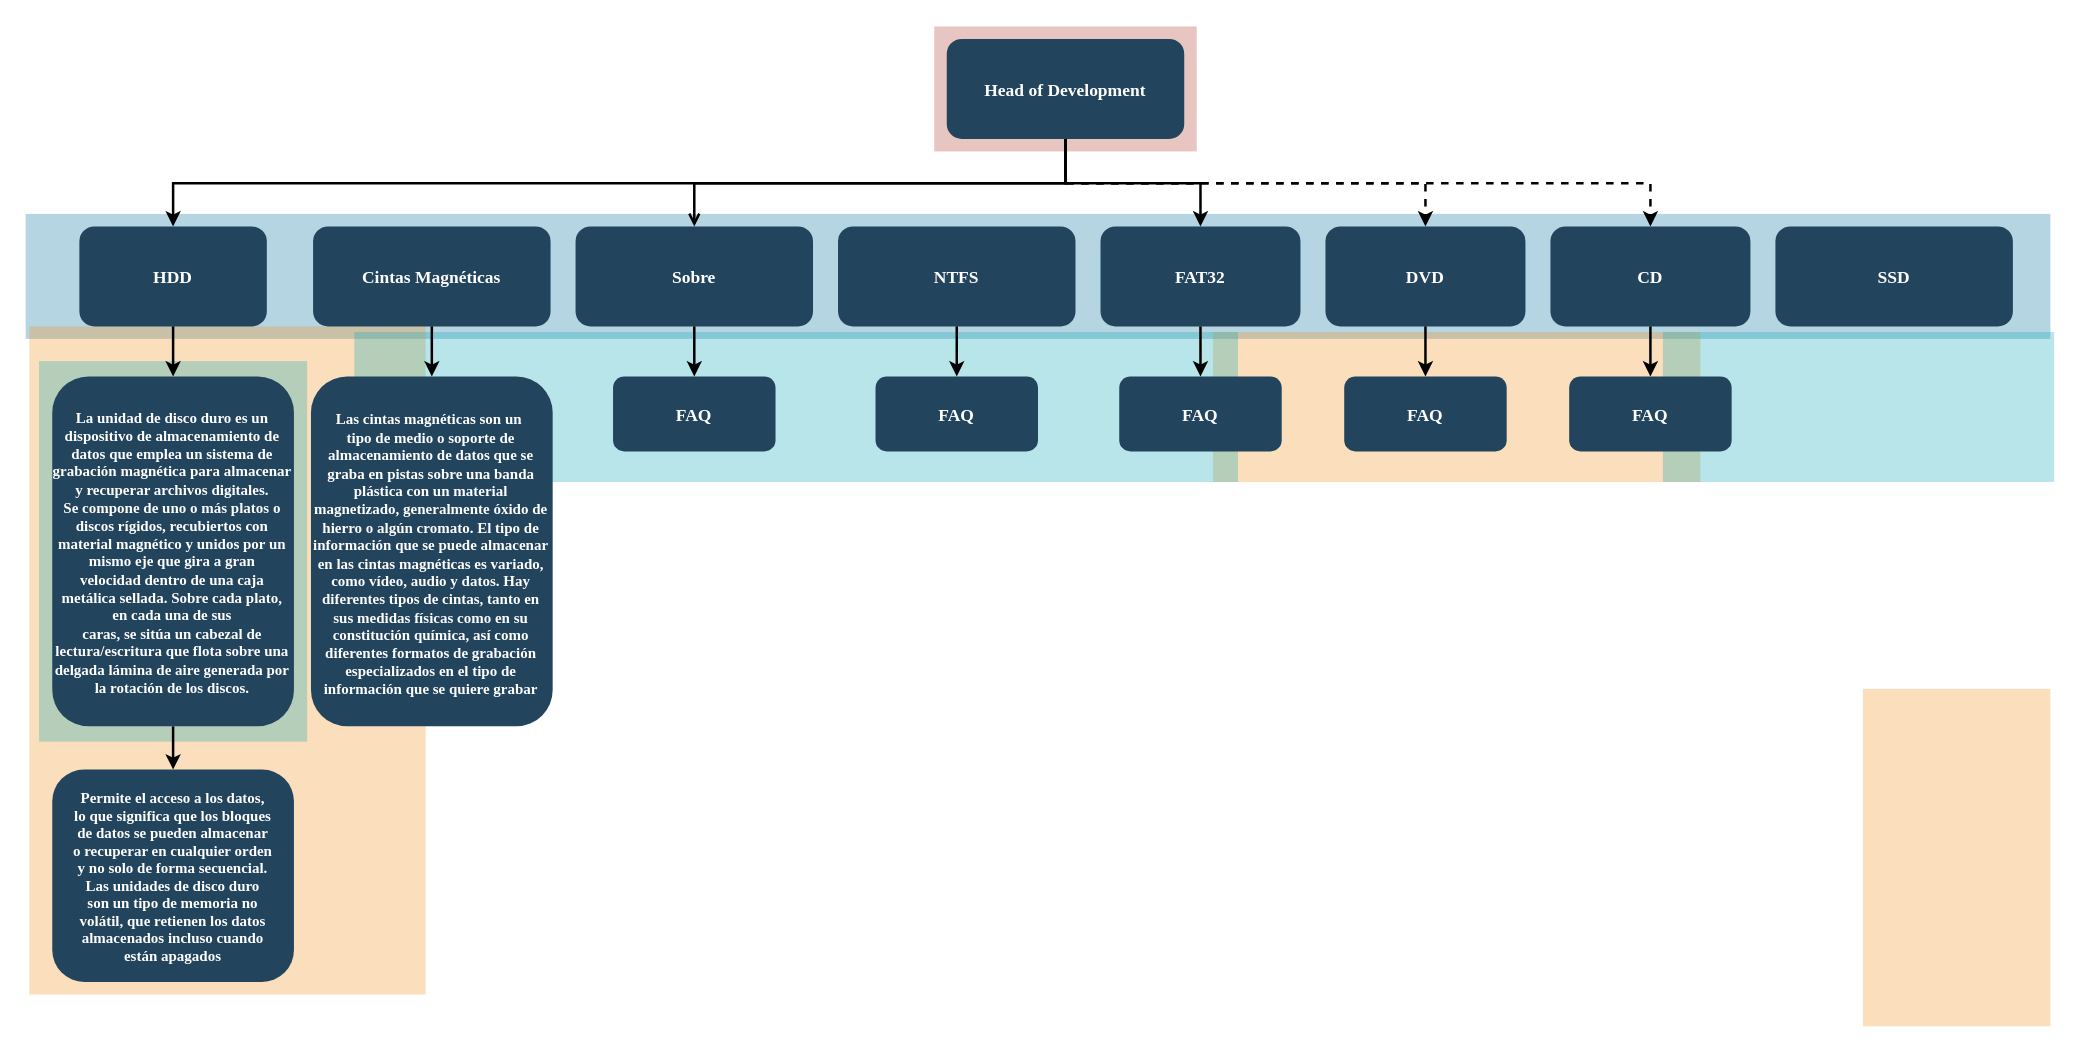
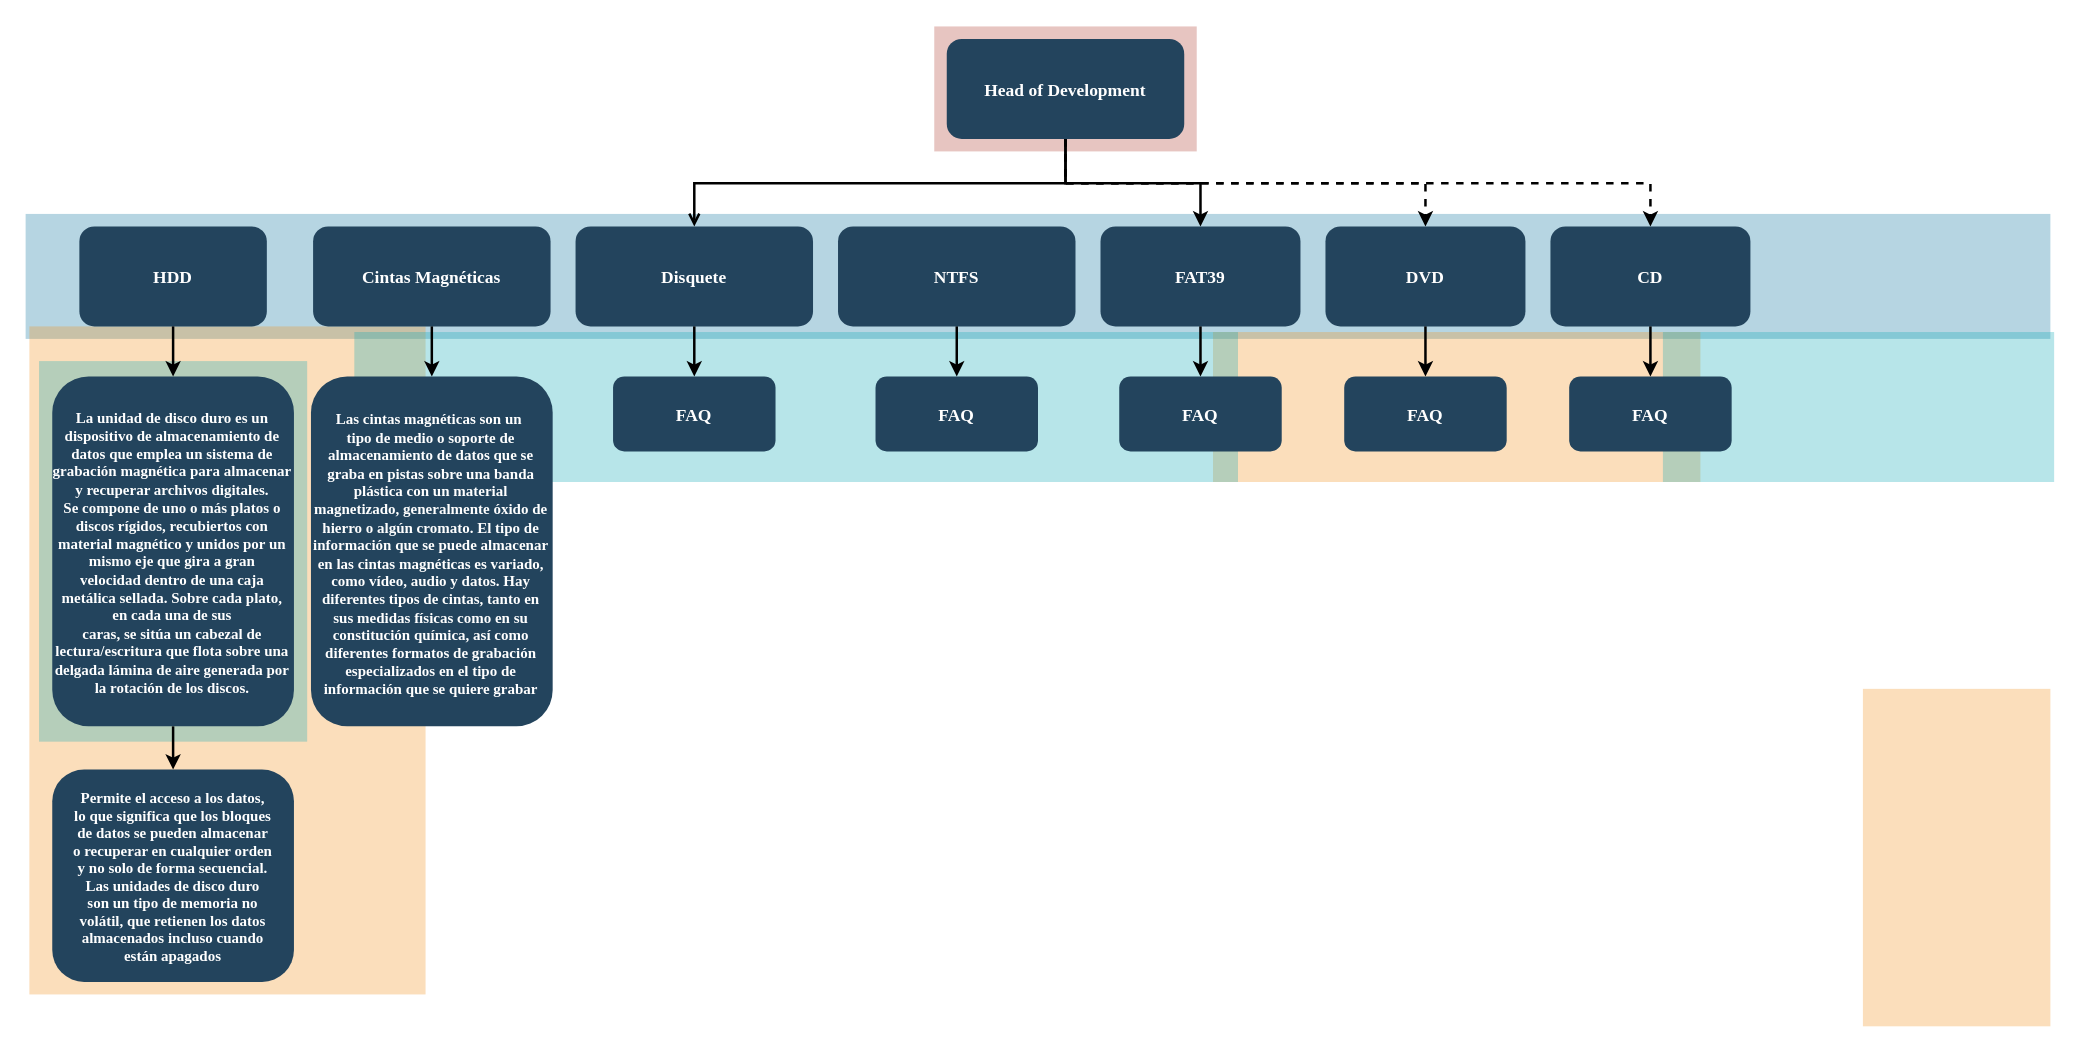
edge "Head of Development" -> "HDD": removed
node "SSD": removed
node "Sobre": label "Sobre" -> "Disquete"
node "FAT32": label "FAT32" -> "FAT39"
